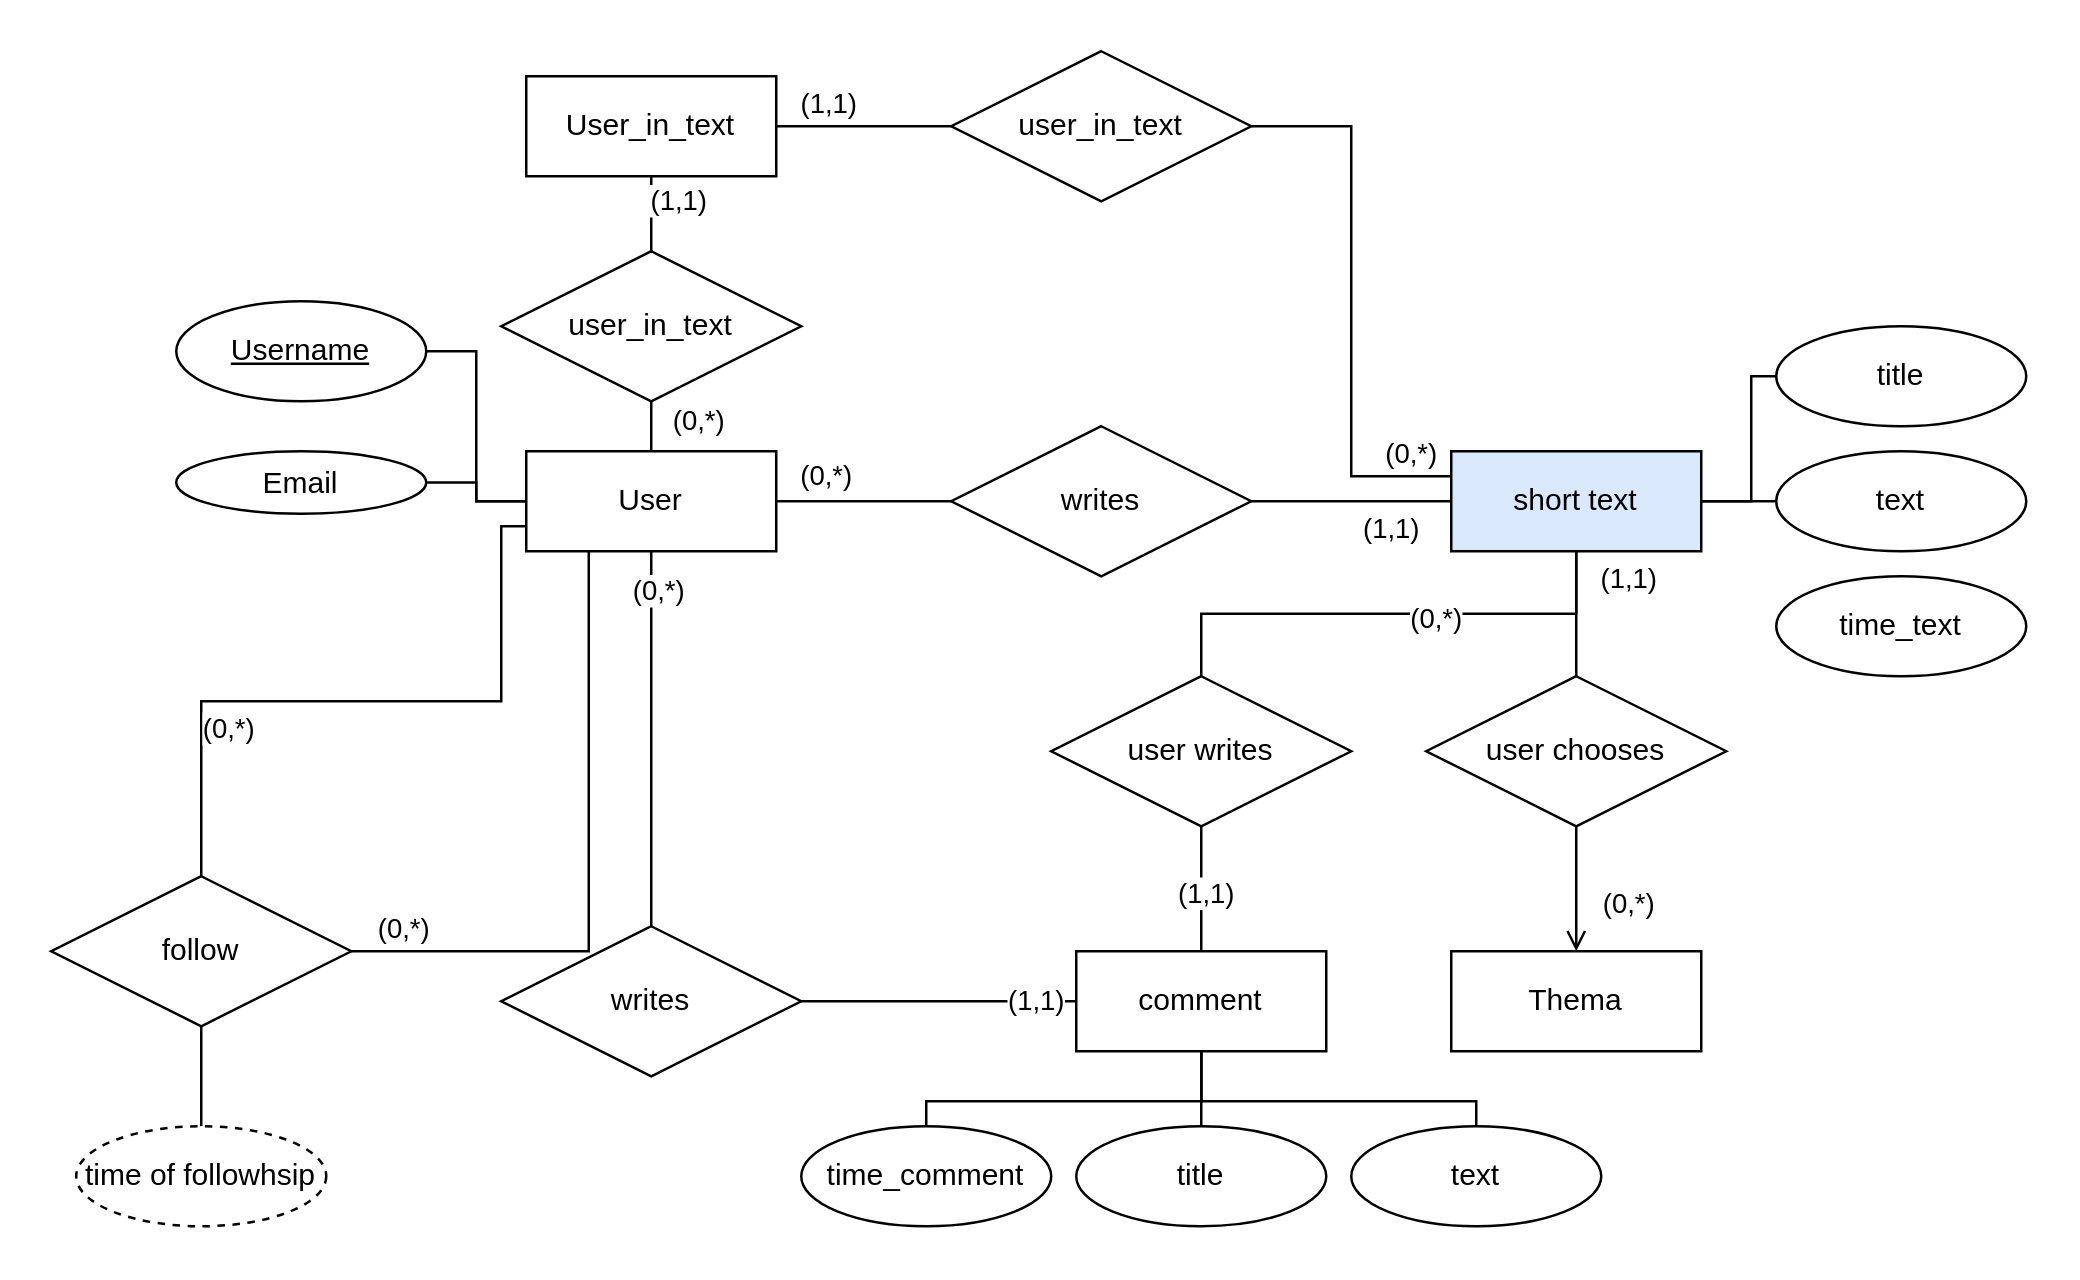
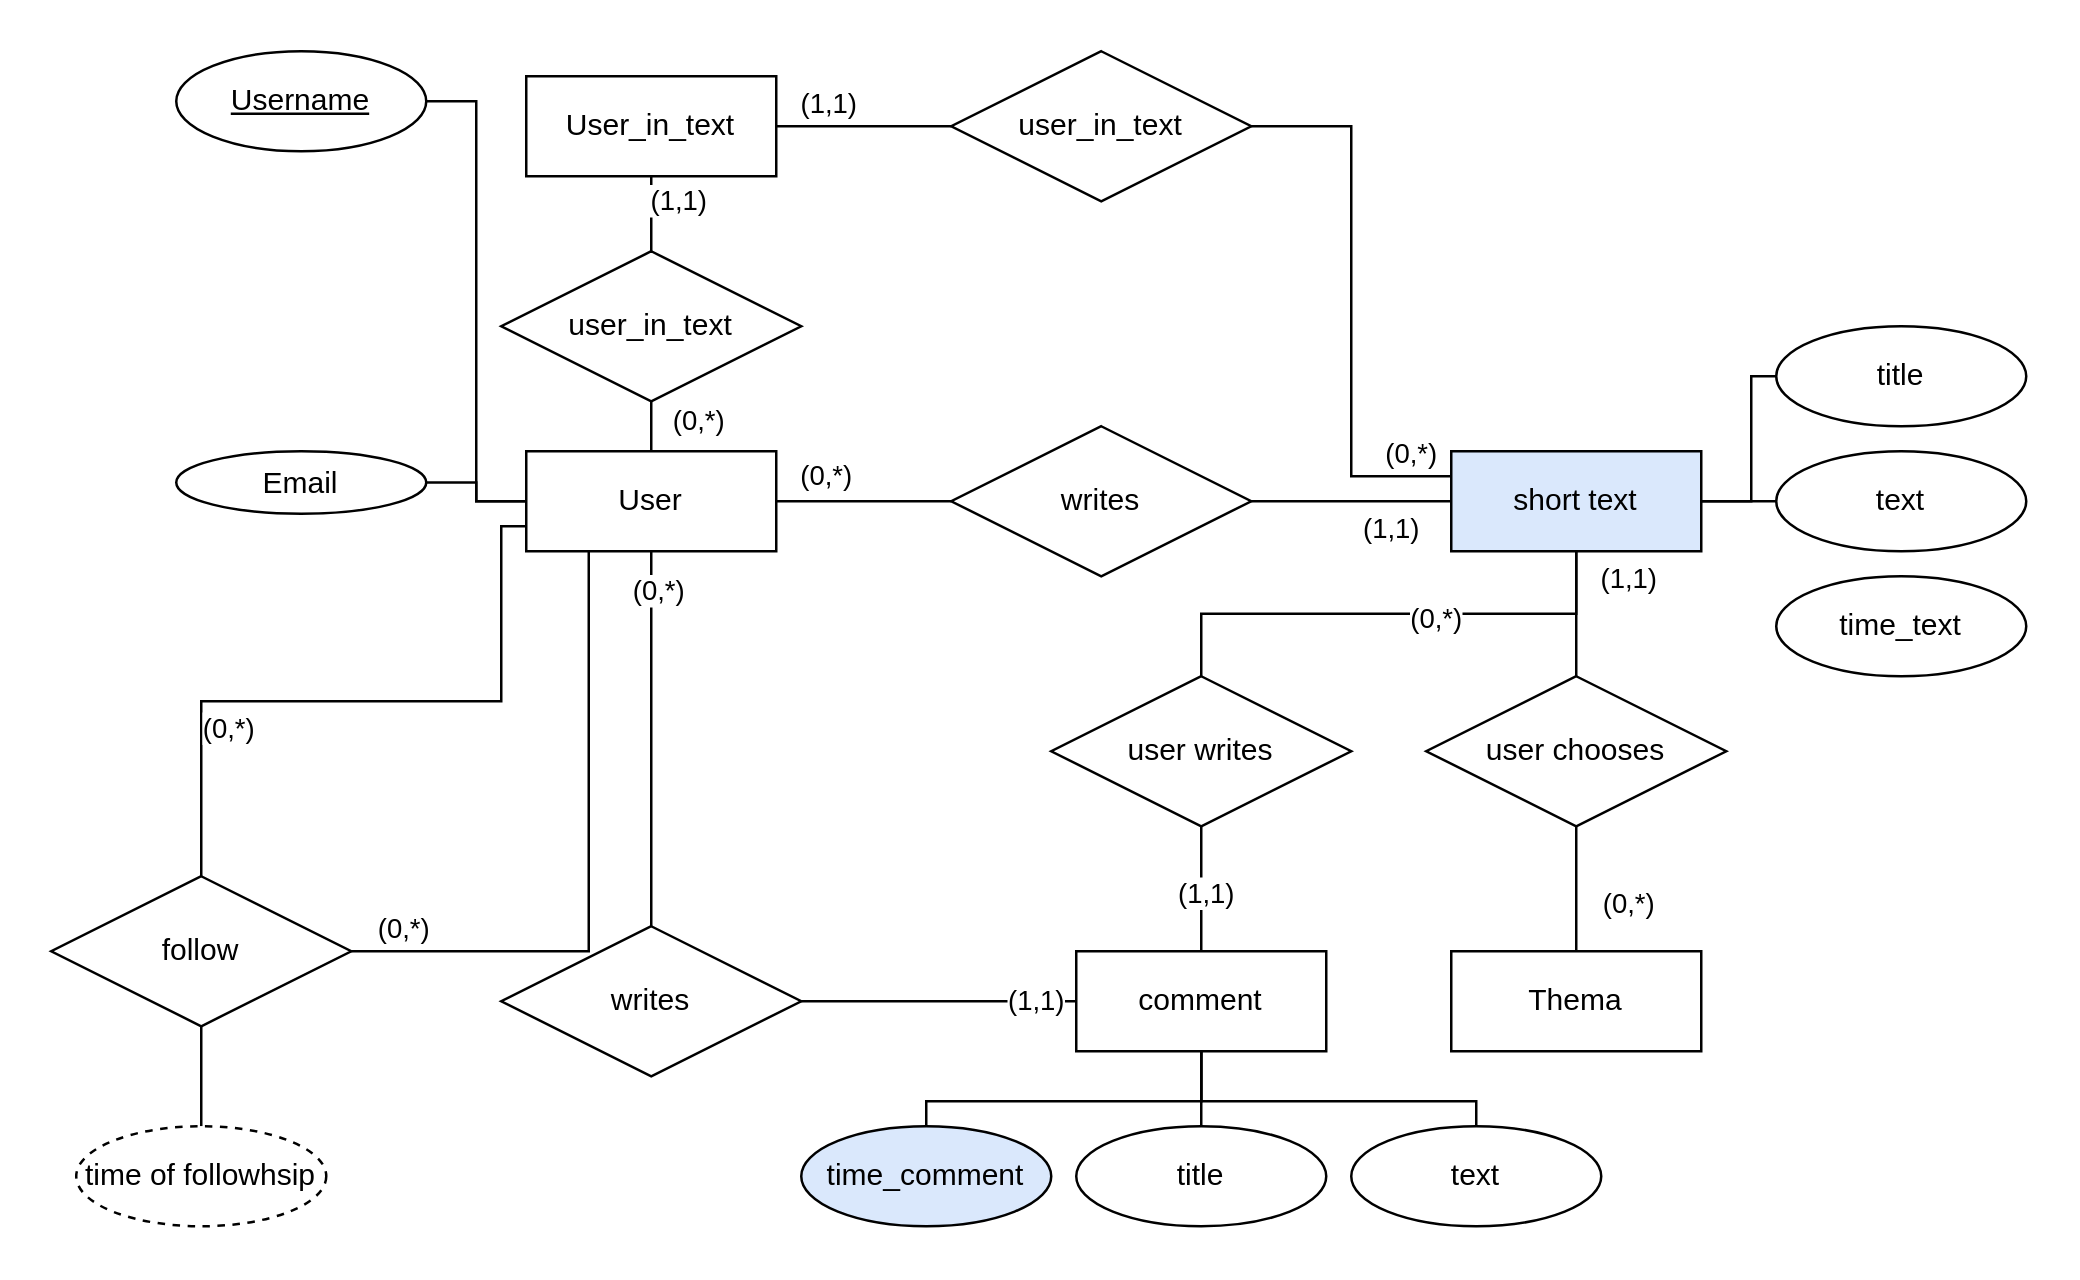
node "Username": moved (301, 351) -> (301, 101)
edge "user chooses" -> "Thema": arrowhead open -> none
node "time_comment": fillcolor #ffffff -> #dae8fc
